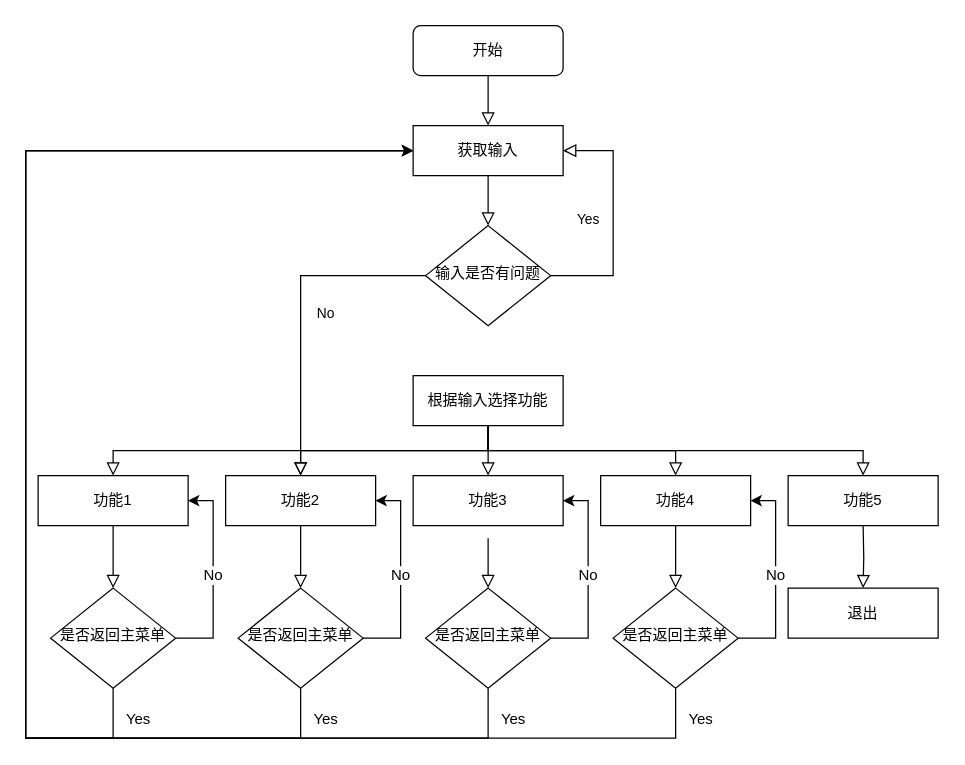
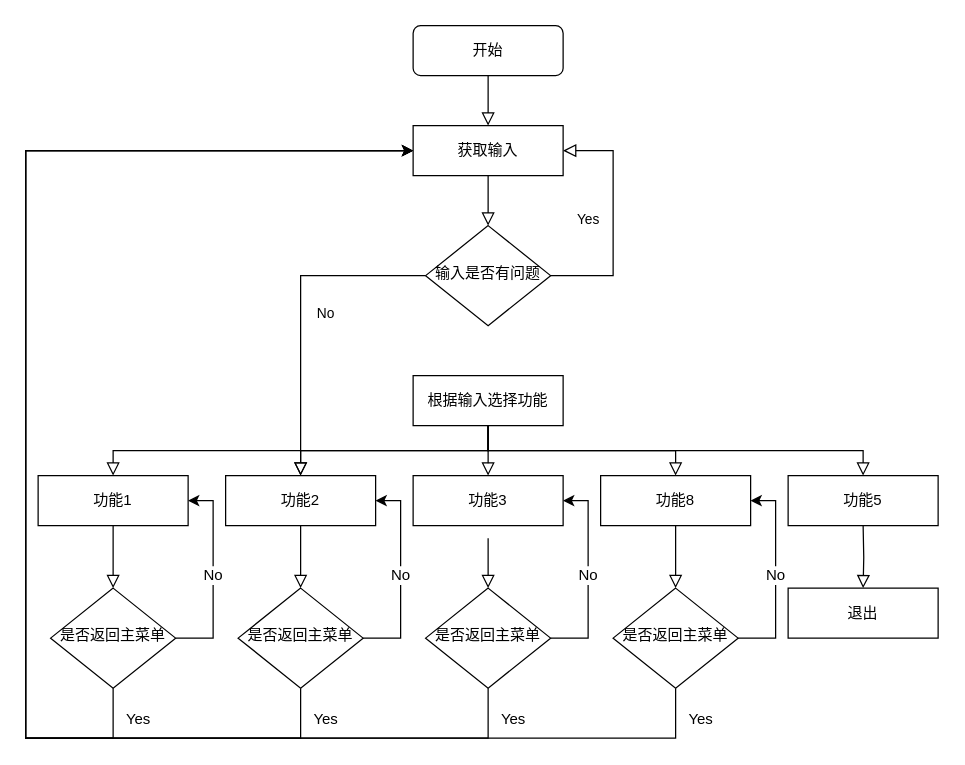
node "功能4": label "功能4" -> "功能8"
